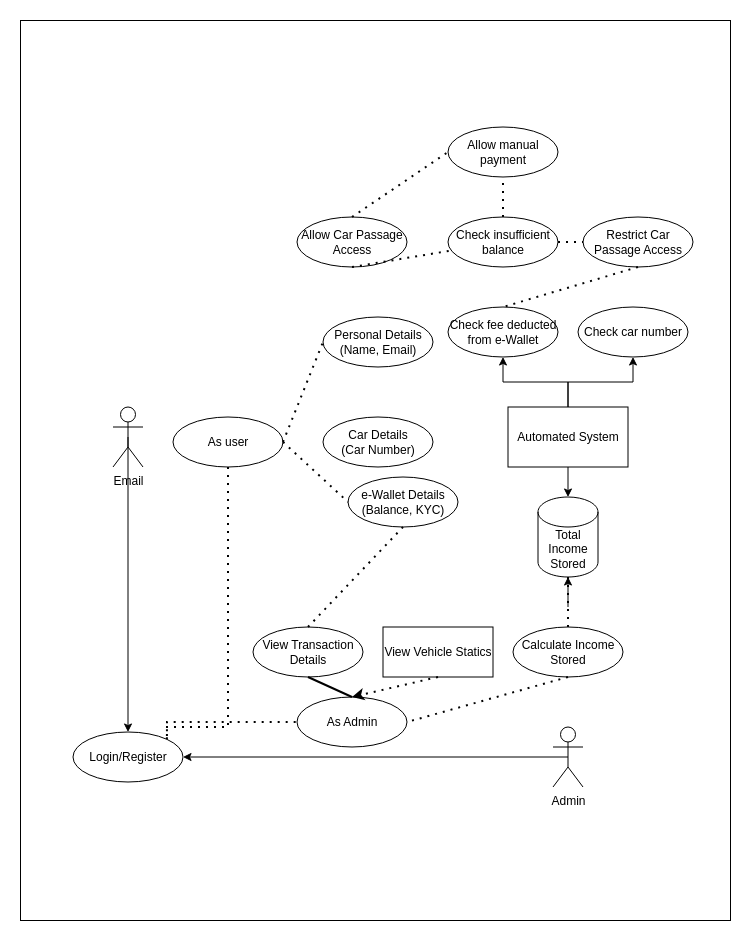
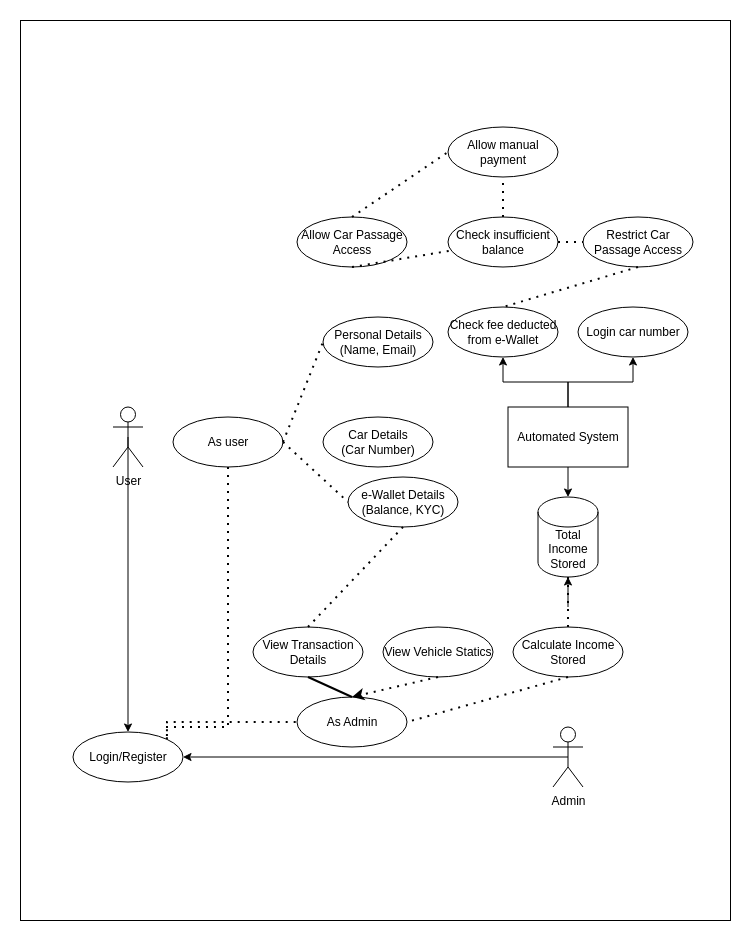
node "Check car number": label "Check car number" -> "Login car number"
node "Email": label "Email" -> "User"
node "View Vehicle Statics": shape rectangle -> ellipse
